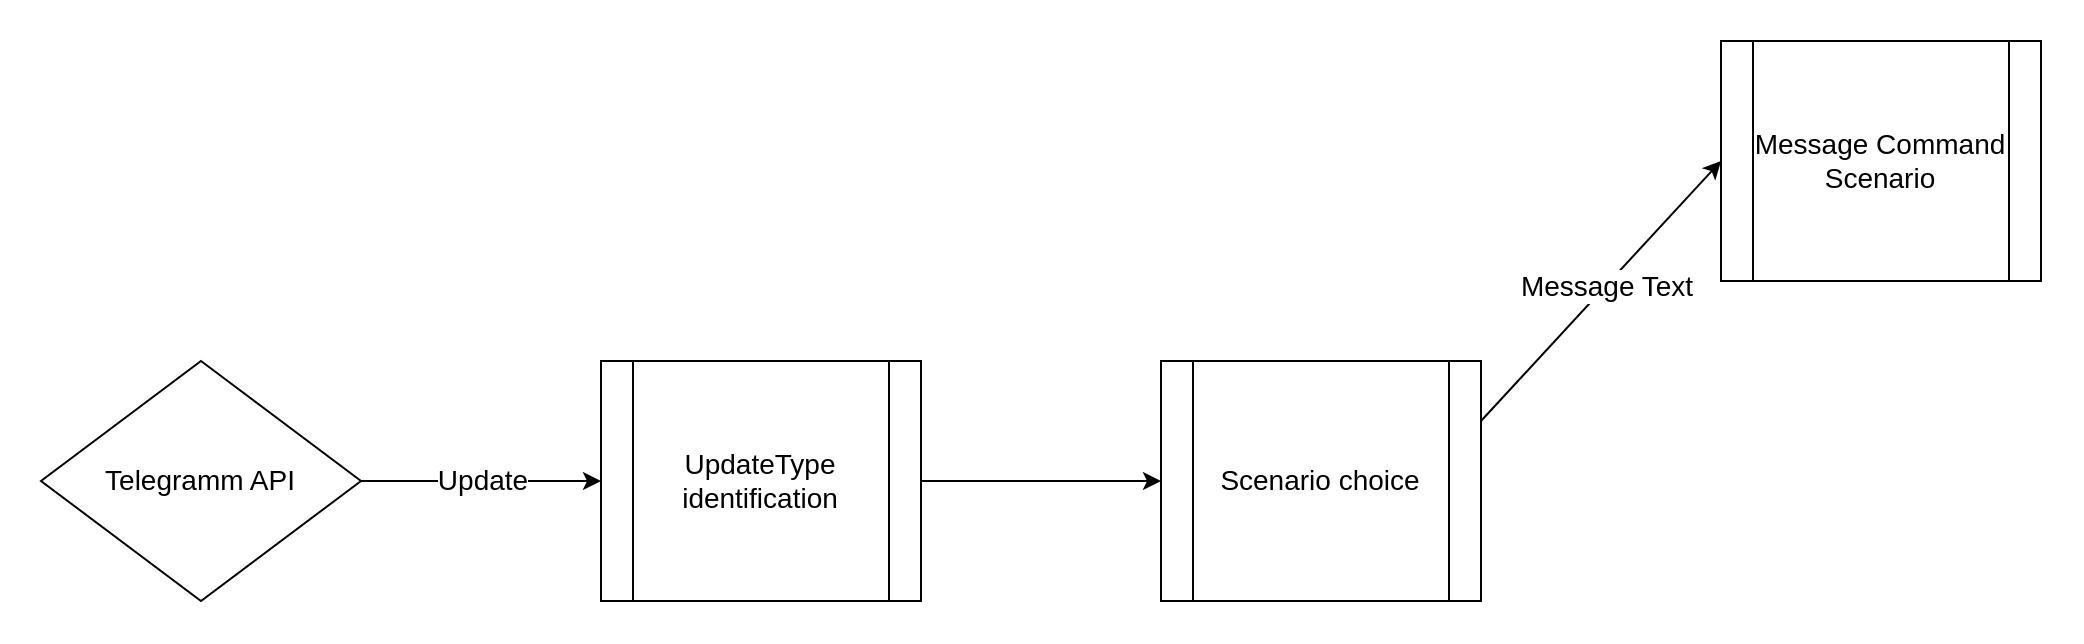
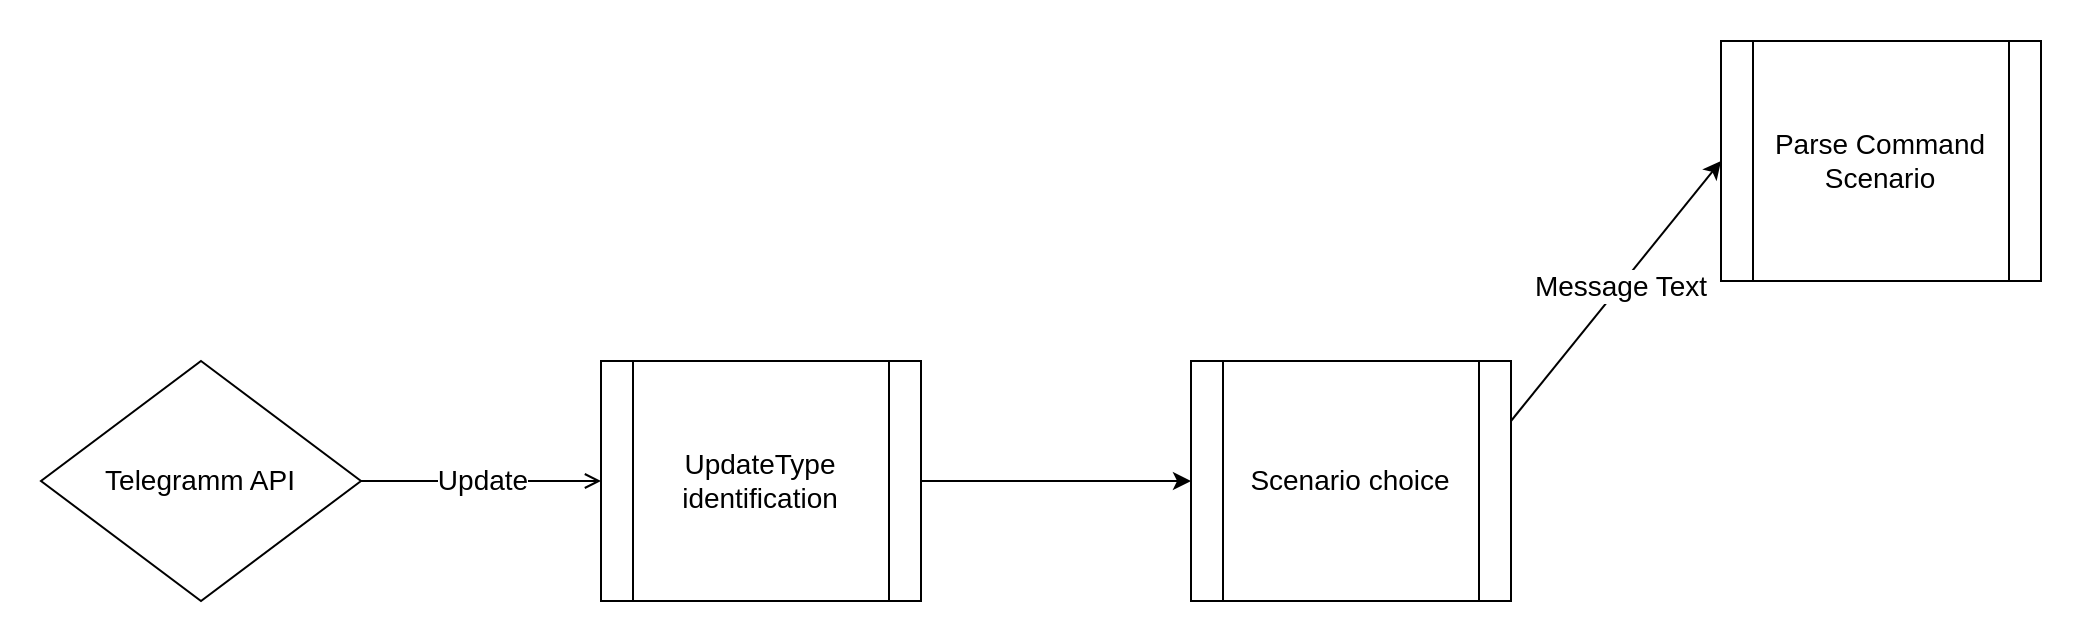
node "Message Command Scenario": label "Message Command Scenario" -> "Parse Command Scenario"
edge "Telegramm API" -> "UpdateTypeidentification": arrowhead classic -> open
node "Scenario choice": moved (1321, 481) -> (1351, 481)
